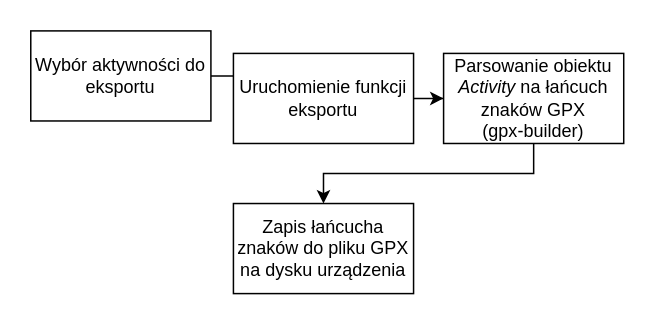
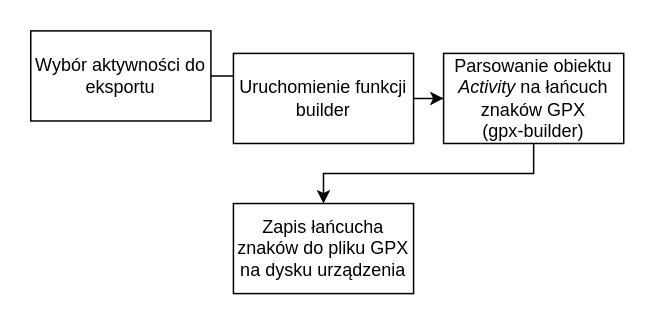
node "Uruchomienie funkcji eksportu": label "Uruchomienie funkcji eksportu" -> "Uruchomienie funkcji builder"
